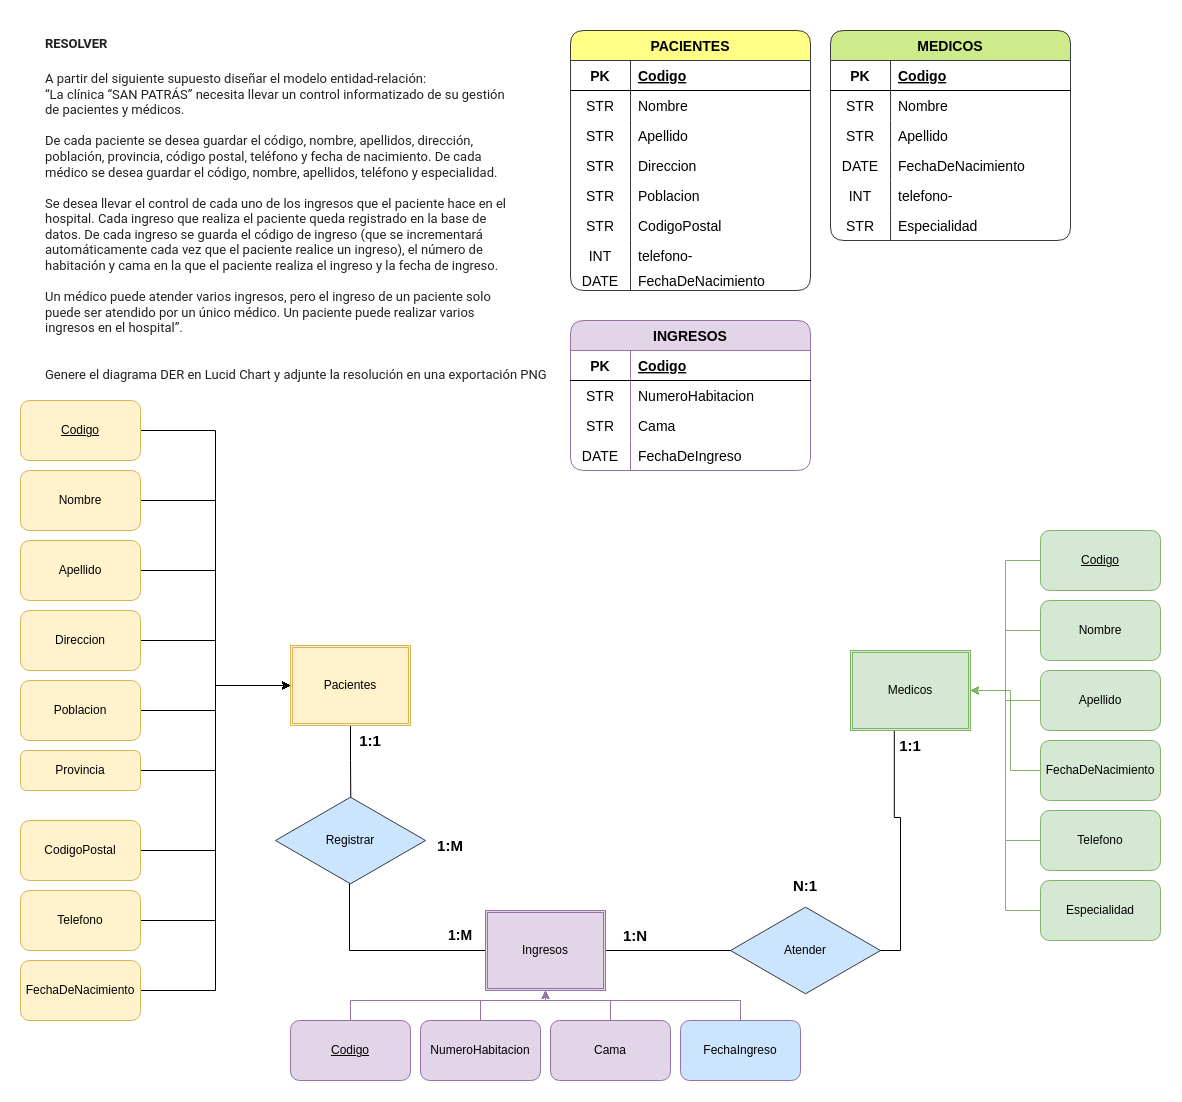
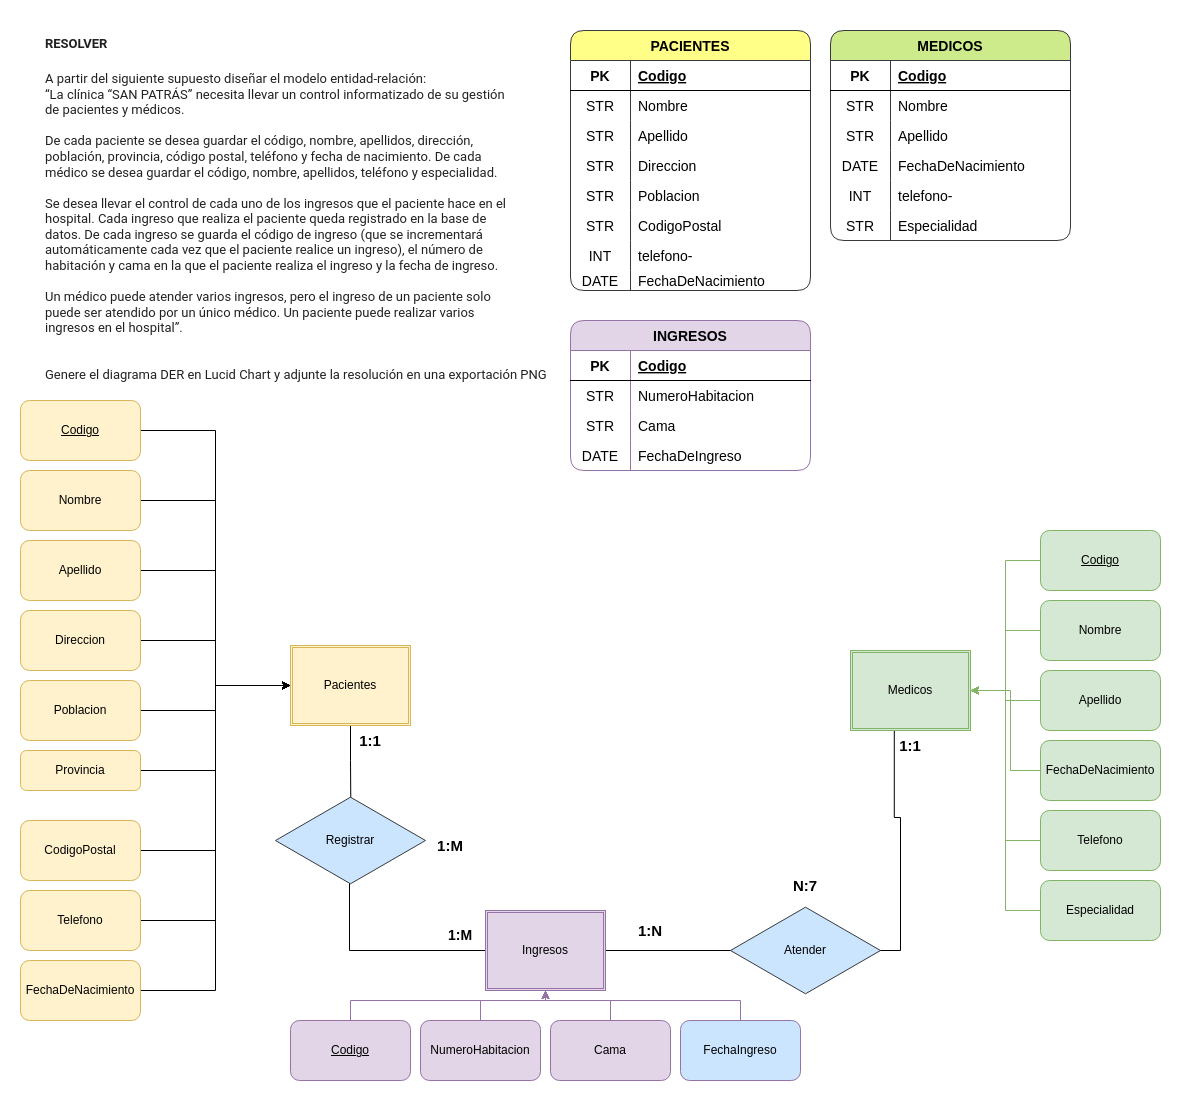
node "N:1": label "N:1" -> "N:7"
node "1:N": moved (636, 936) -> (651, 931)
